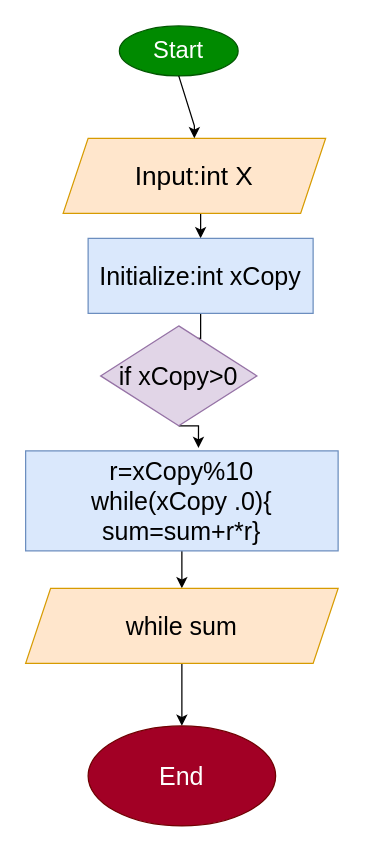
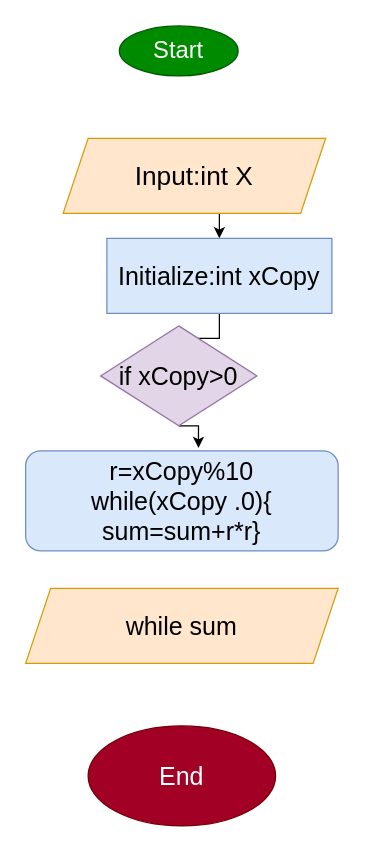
edge "Start" -> "Input:int X": removed
node "Initialize:int xCopy": moved (201, 276) -> (219, 276)
node "r=xCopy%10 while(xCopy .0){ sum=sum+r*r}": shape rectangle -> rounded rectangle
edge "r=xCopy%10 while(xCopy .0){ sum=sum+r*r}" -> "while sum": removed
edge "while sum" -> "End": removed
